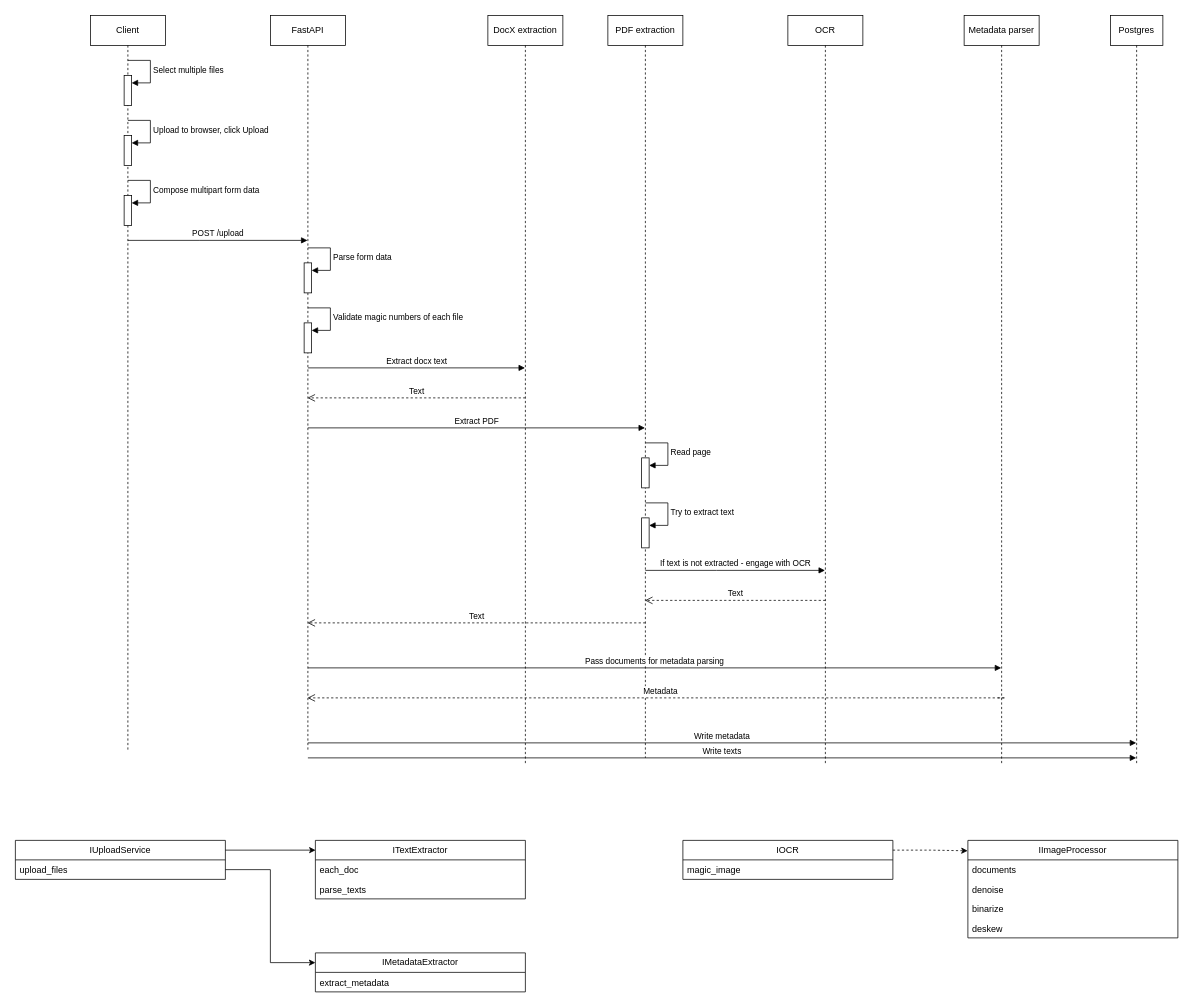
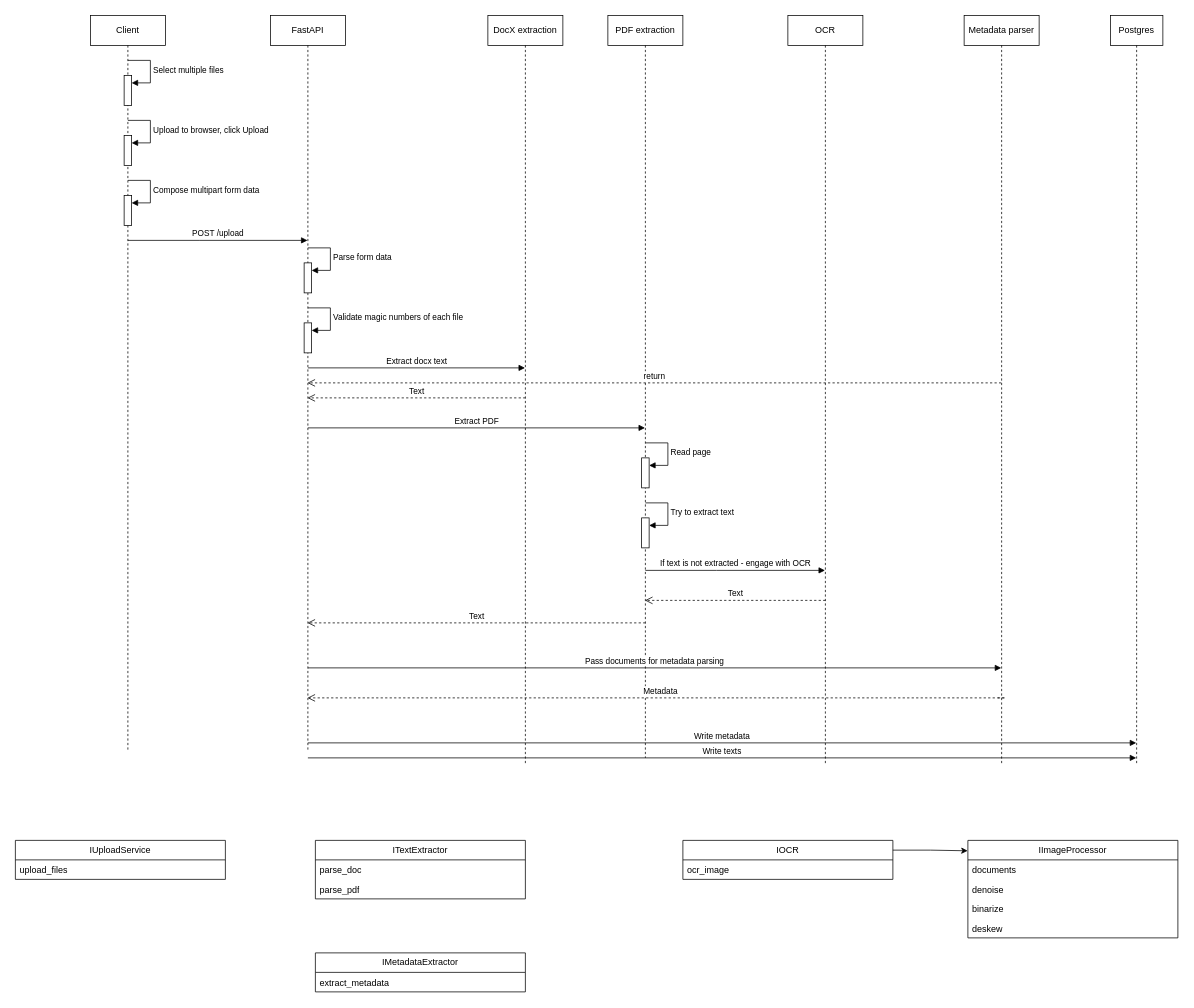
edge "Metadata parser" -> "FastAPI": added, label "return"
edge "IUploadService" -> "ITextExtractor": removed
edge "IOCR" -> "IImageProcessor": style dashed -> solid
node "each_doc": label "each_doc" -> "parse_doc"
node "magic_image": label "magic_image" -> "ocr_image"
node "parse_texts": label "parse_texts" -> "parse_pdf"
edge "upload_files" -> "IMetadataExtractor": removed
